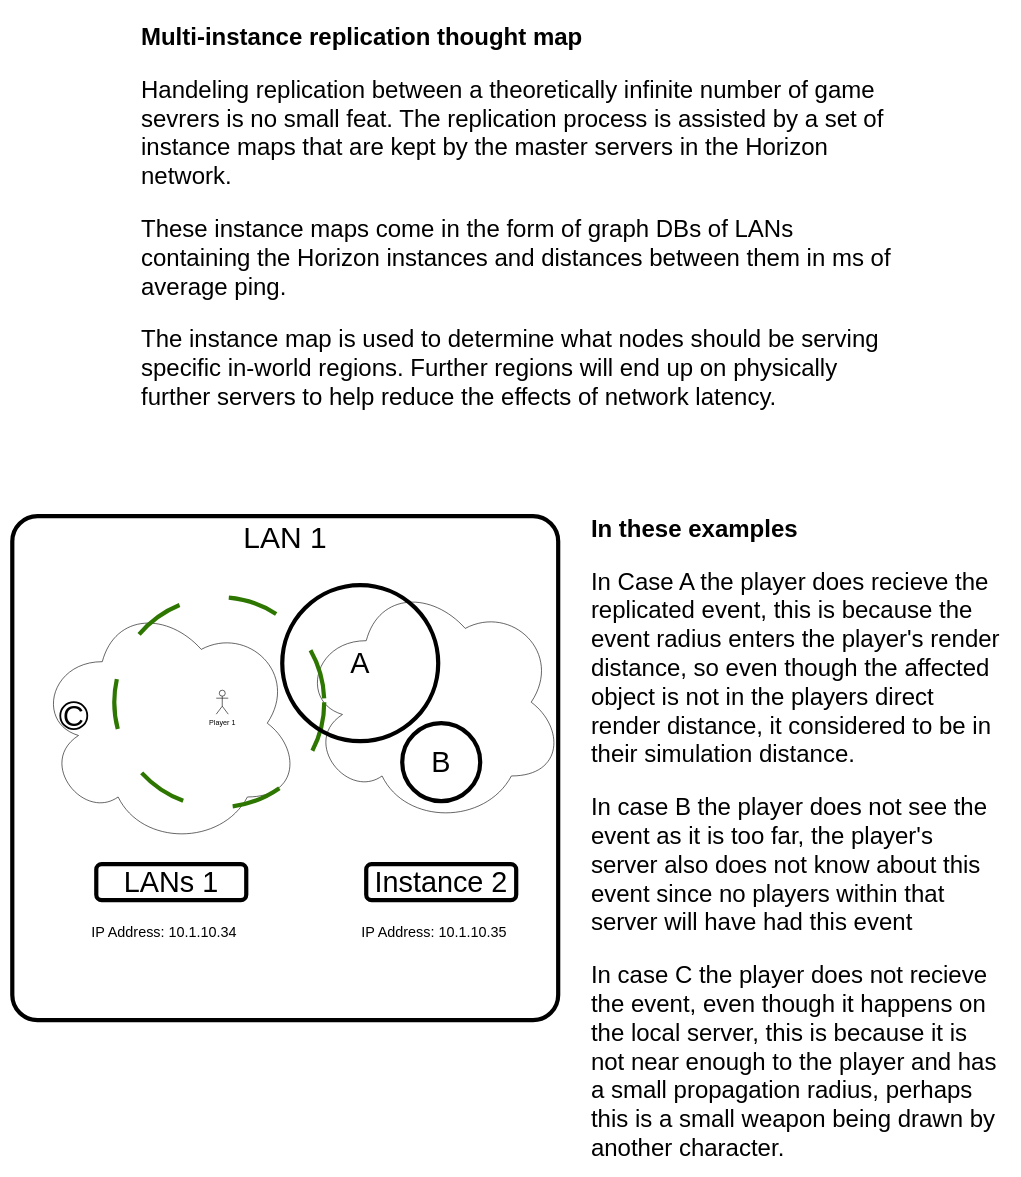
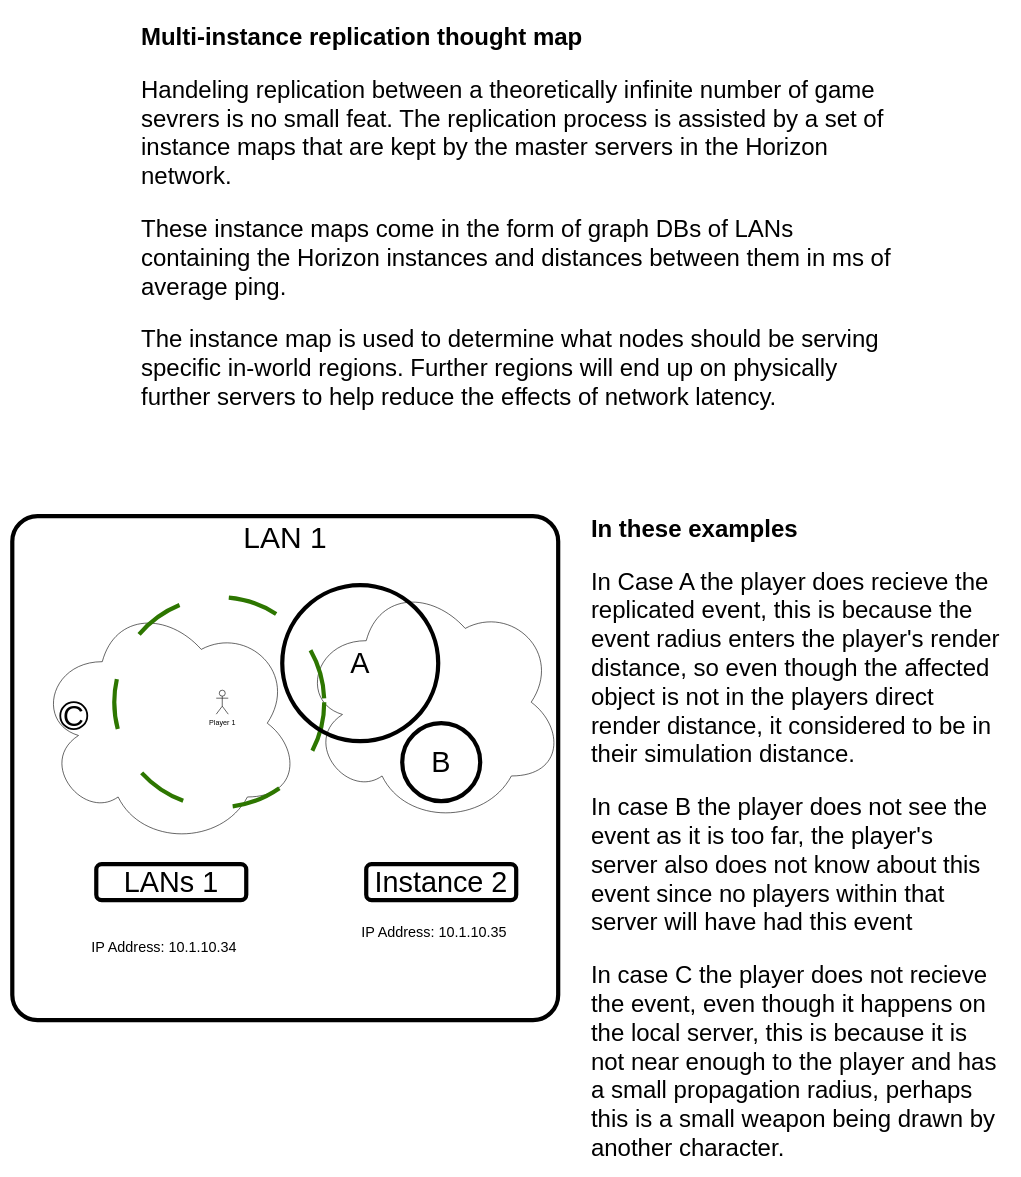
node "IP Address: 10.1.10.34": moved (171, 927) -> (171, 942)
